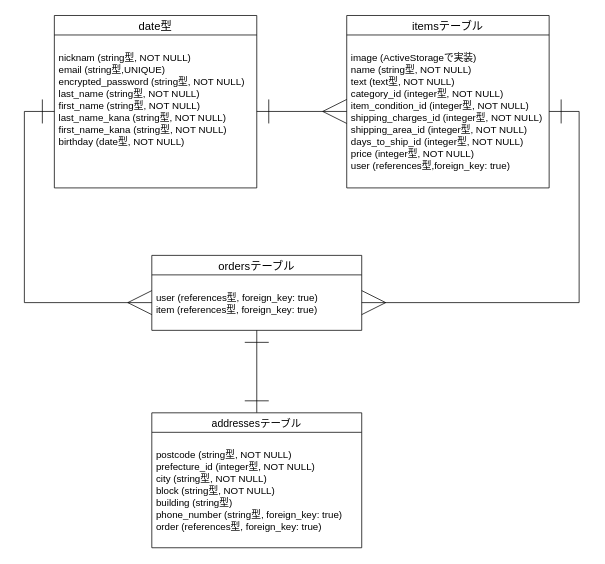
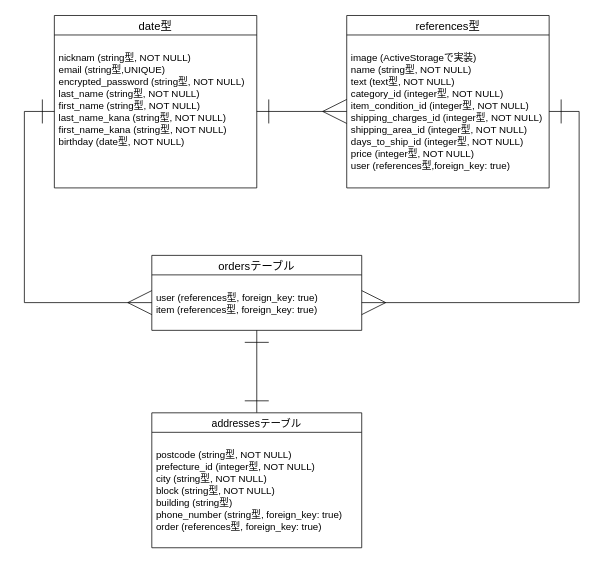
node "itemsテーブル": label "itemsテーブル" -> "references型"
